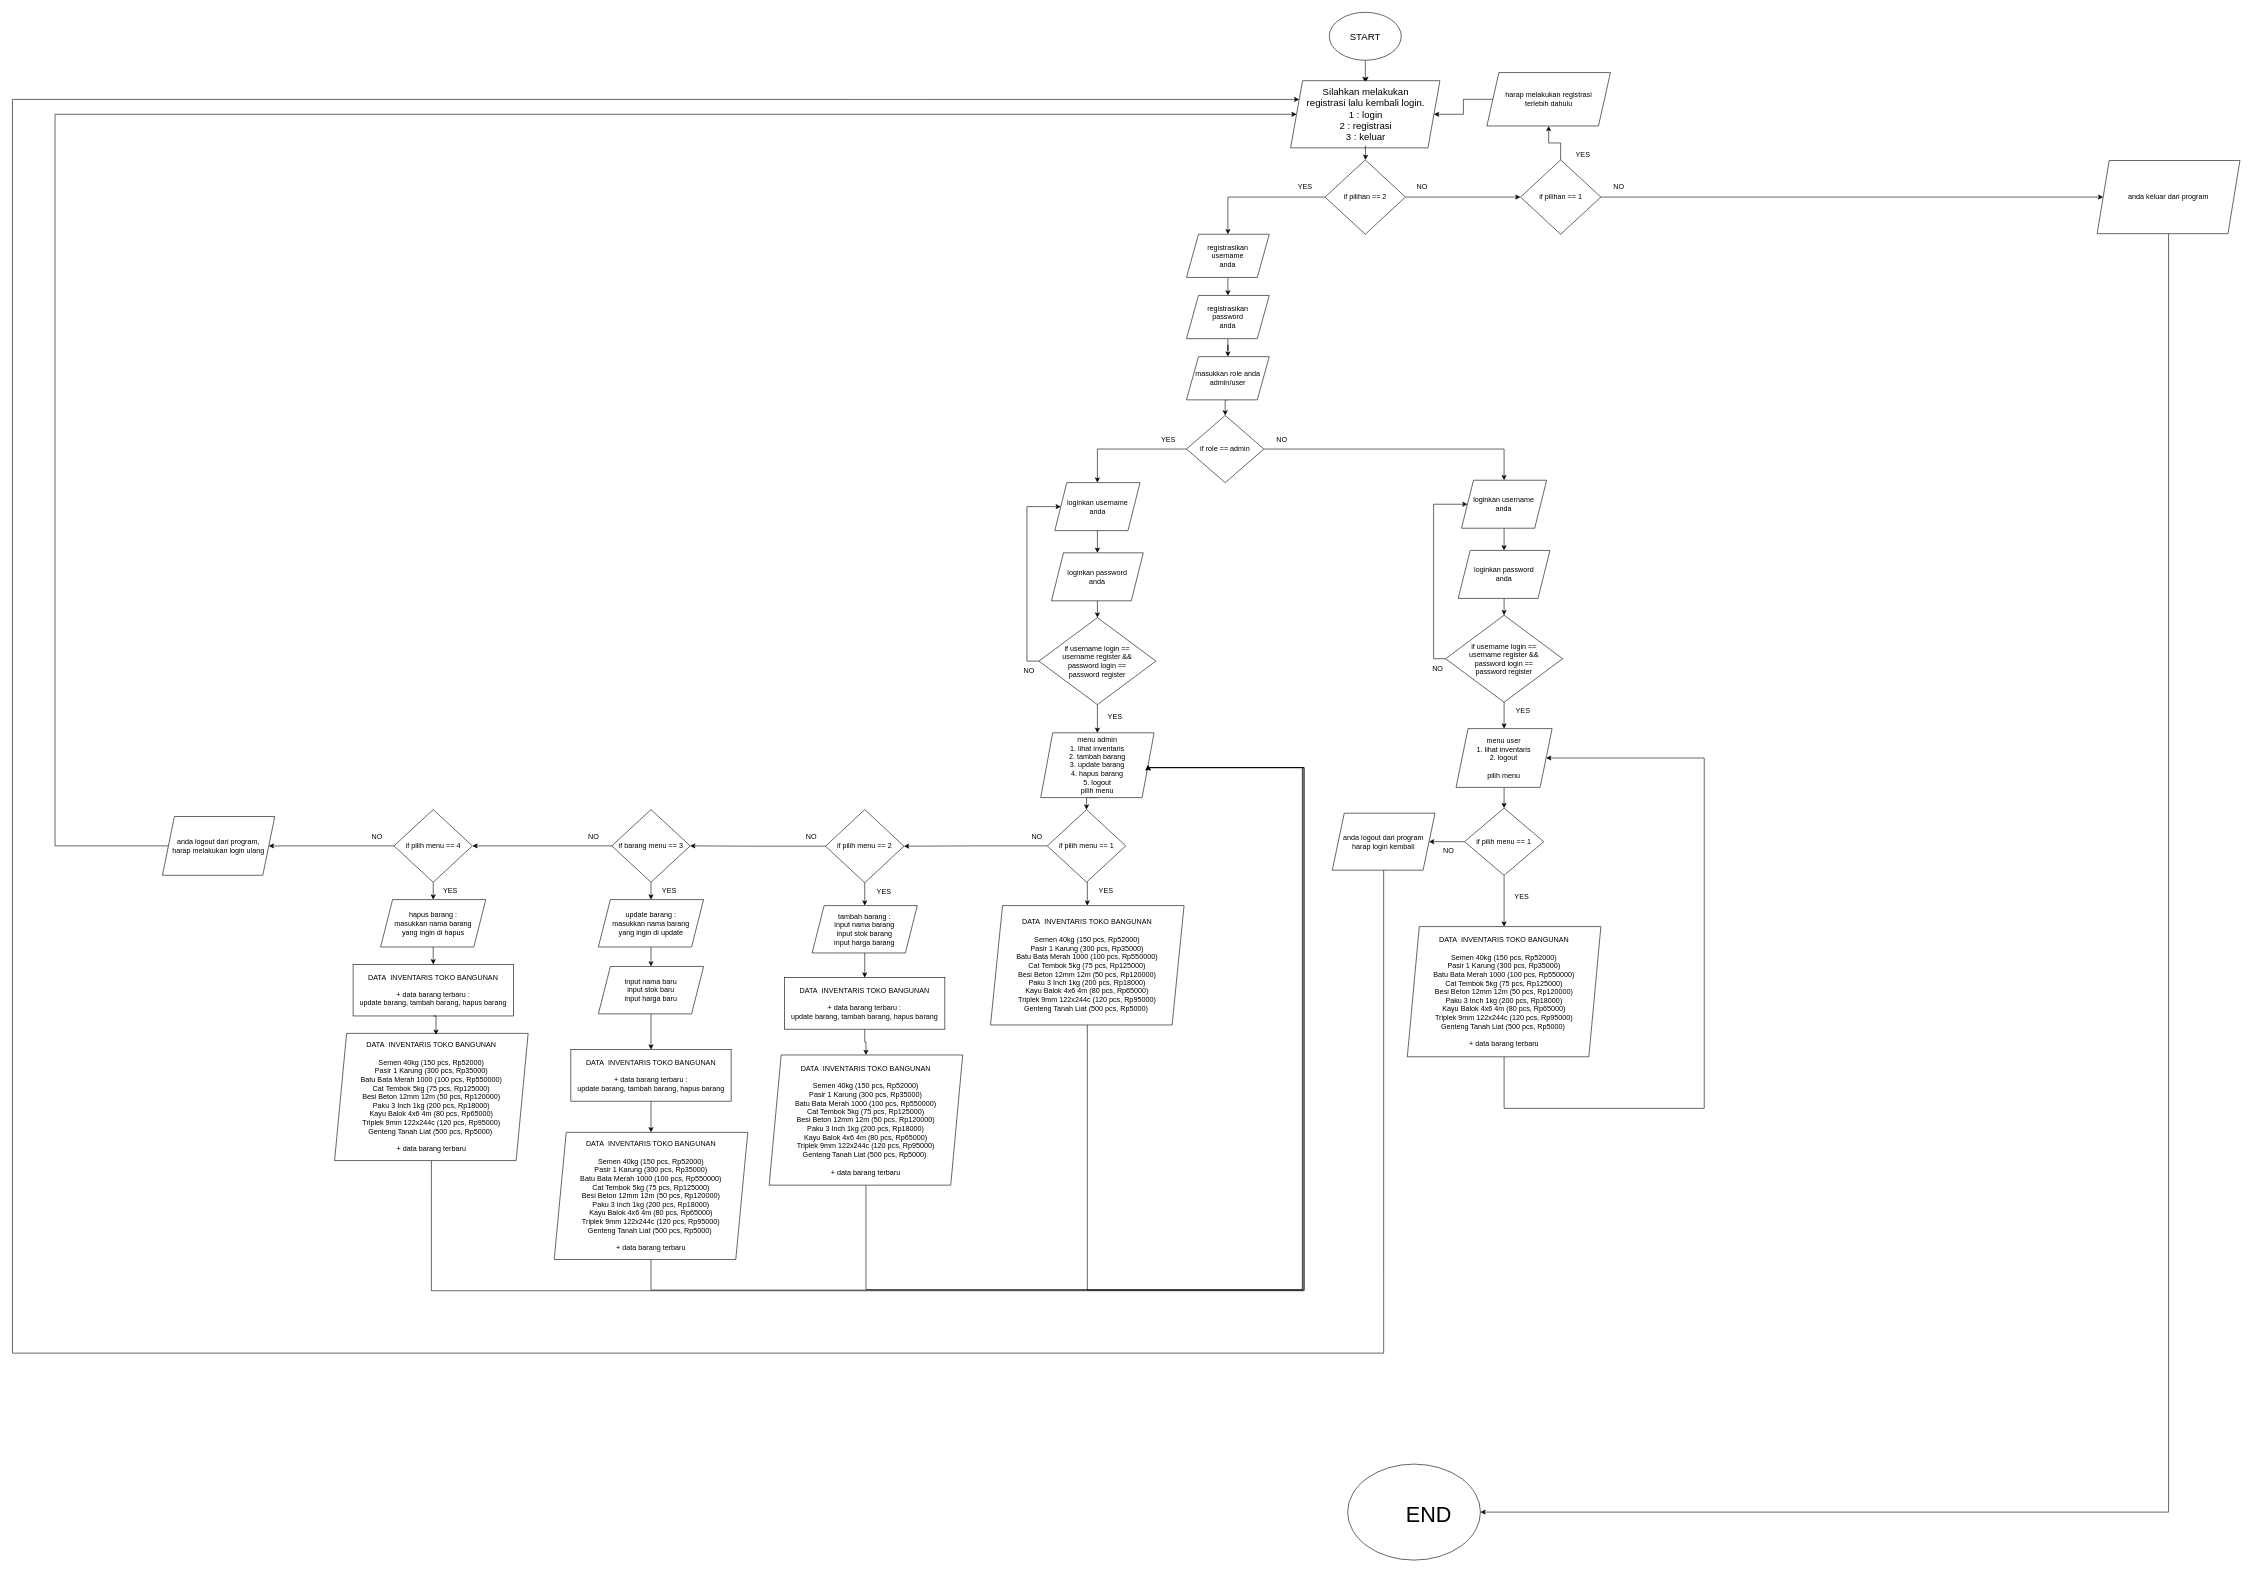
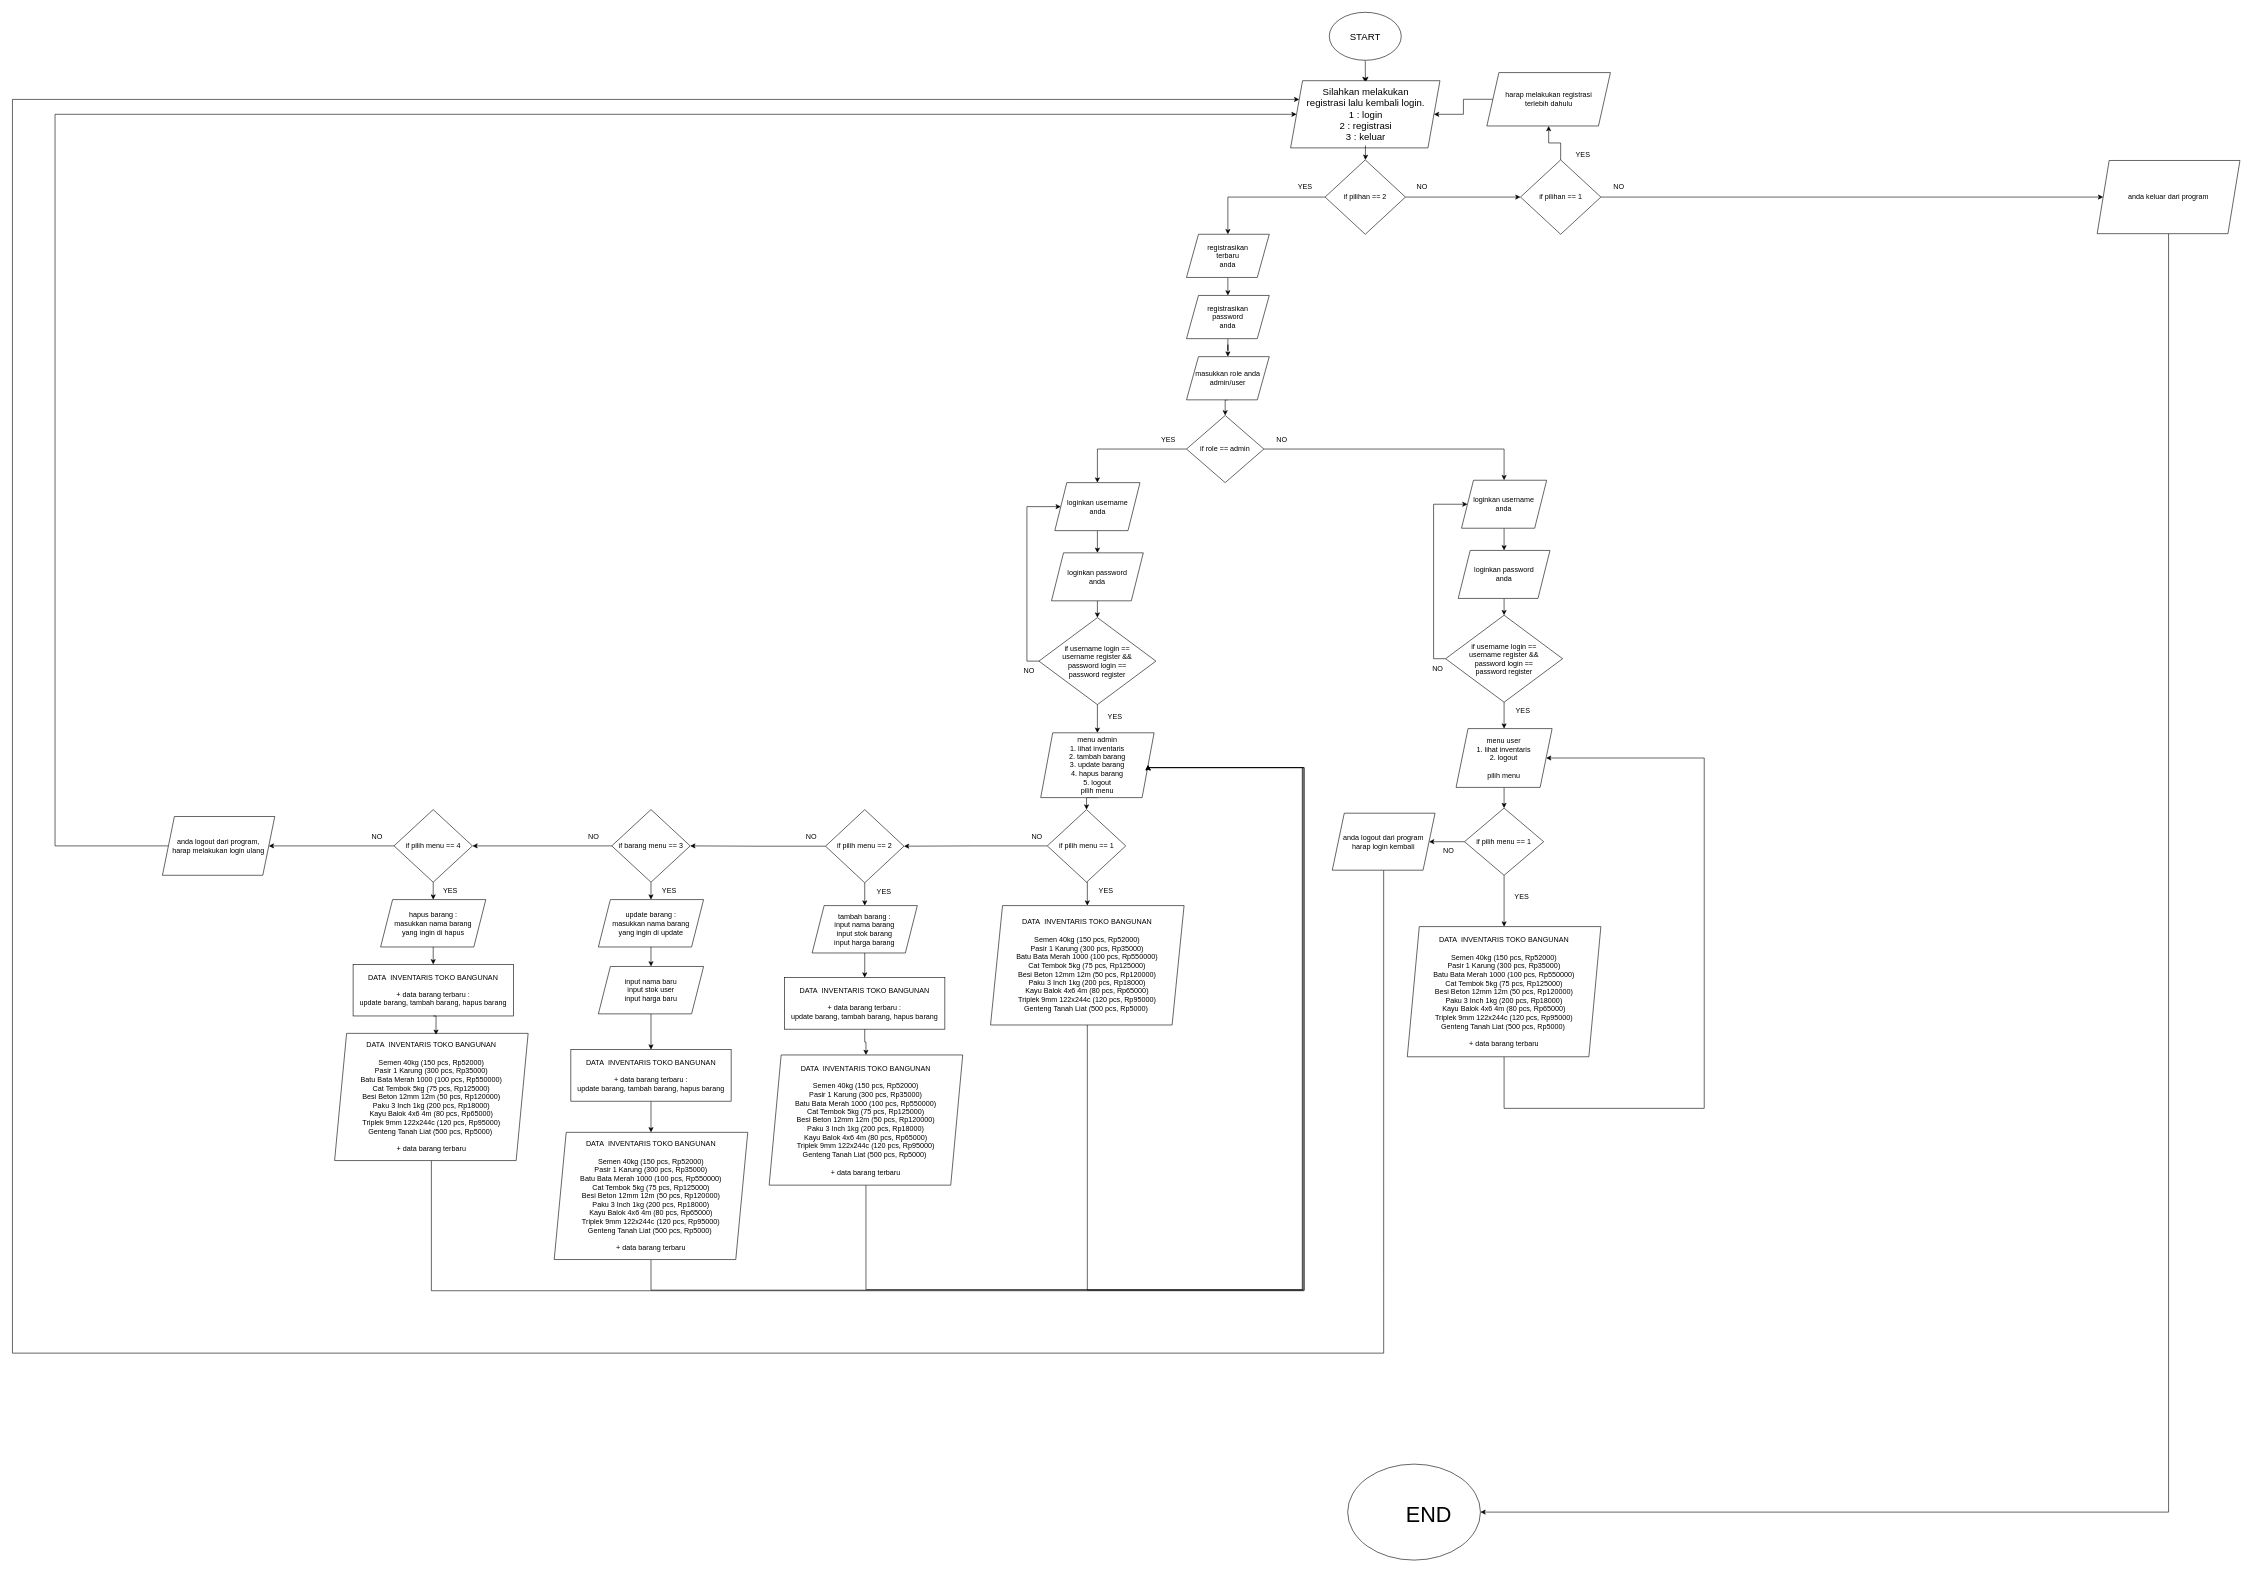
node "registrasikan username anda": label "registrasikan username anda" -> "registrasikan terbaru anda"
node "input nama baru input stok baru input harga baru": label "input nama baru input stok baru input harga baru" -> "input nama baru input stok user input harga baru"
